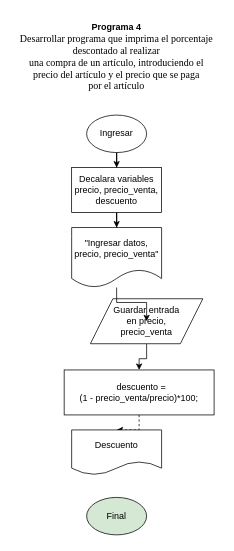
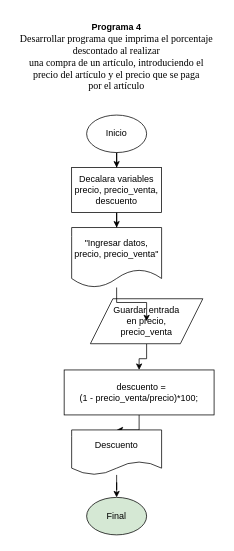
node "Ingresar": label "Ingresar" -> "Inicio"
edge "descuento = (1 - precio_venta/precio)*100;" -> "Descuento": style dashed -> solid
edge "Descuento" -> "Final": added
